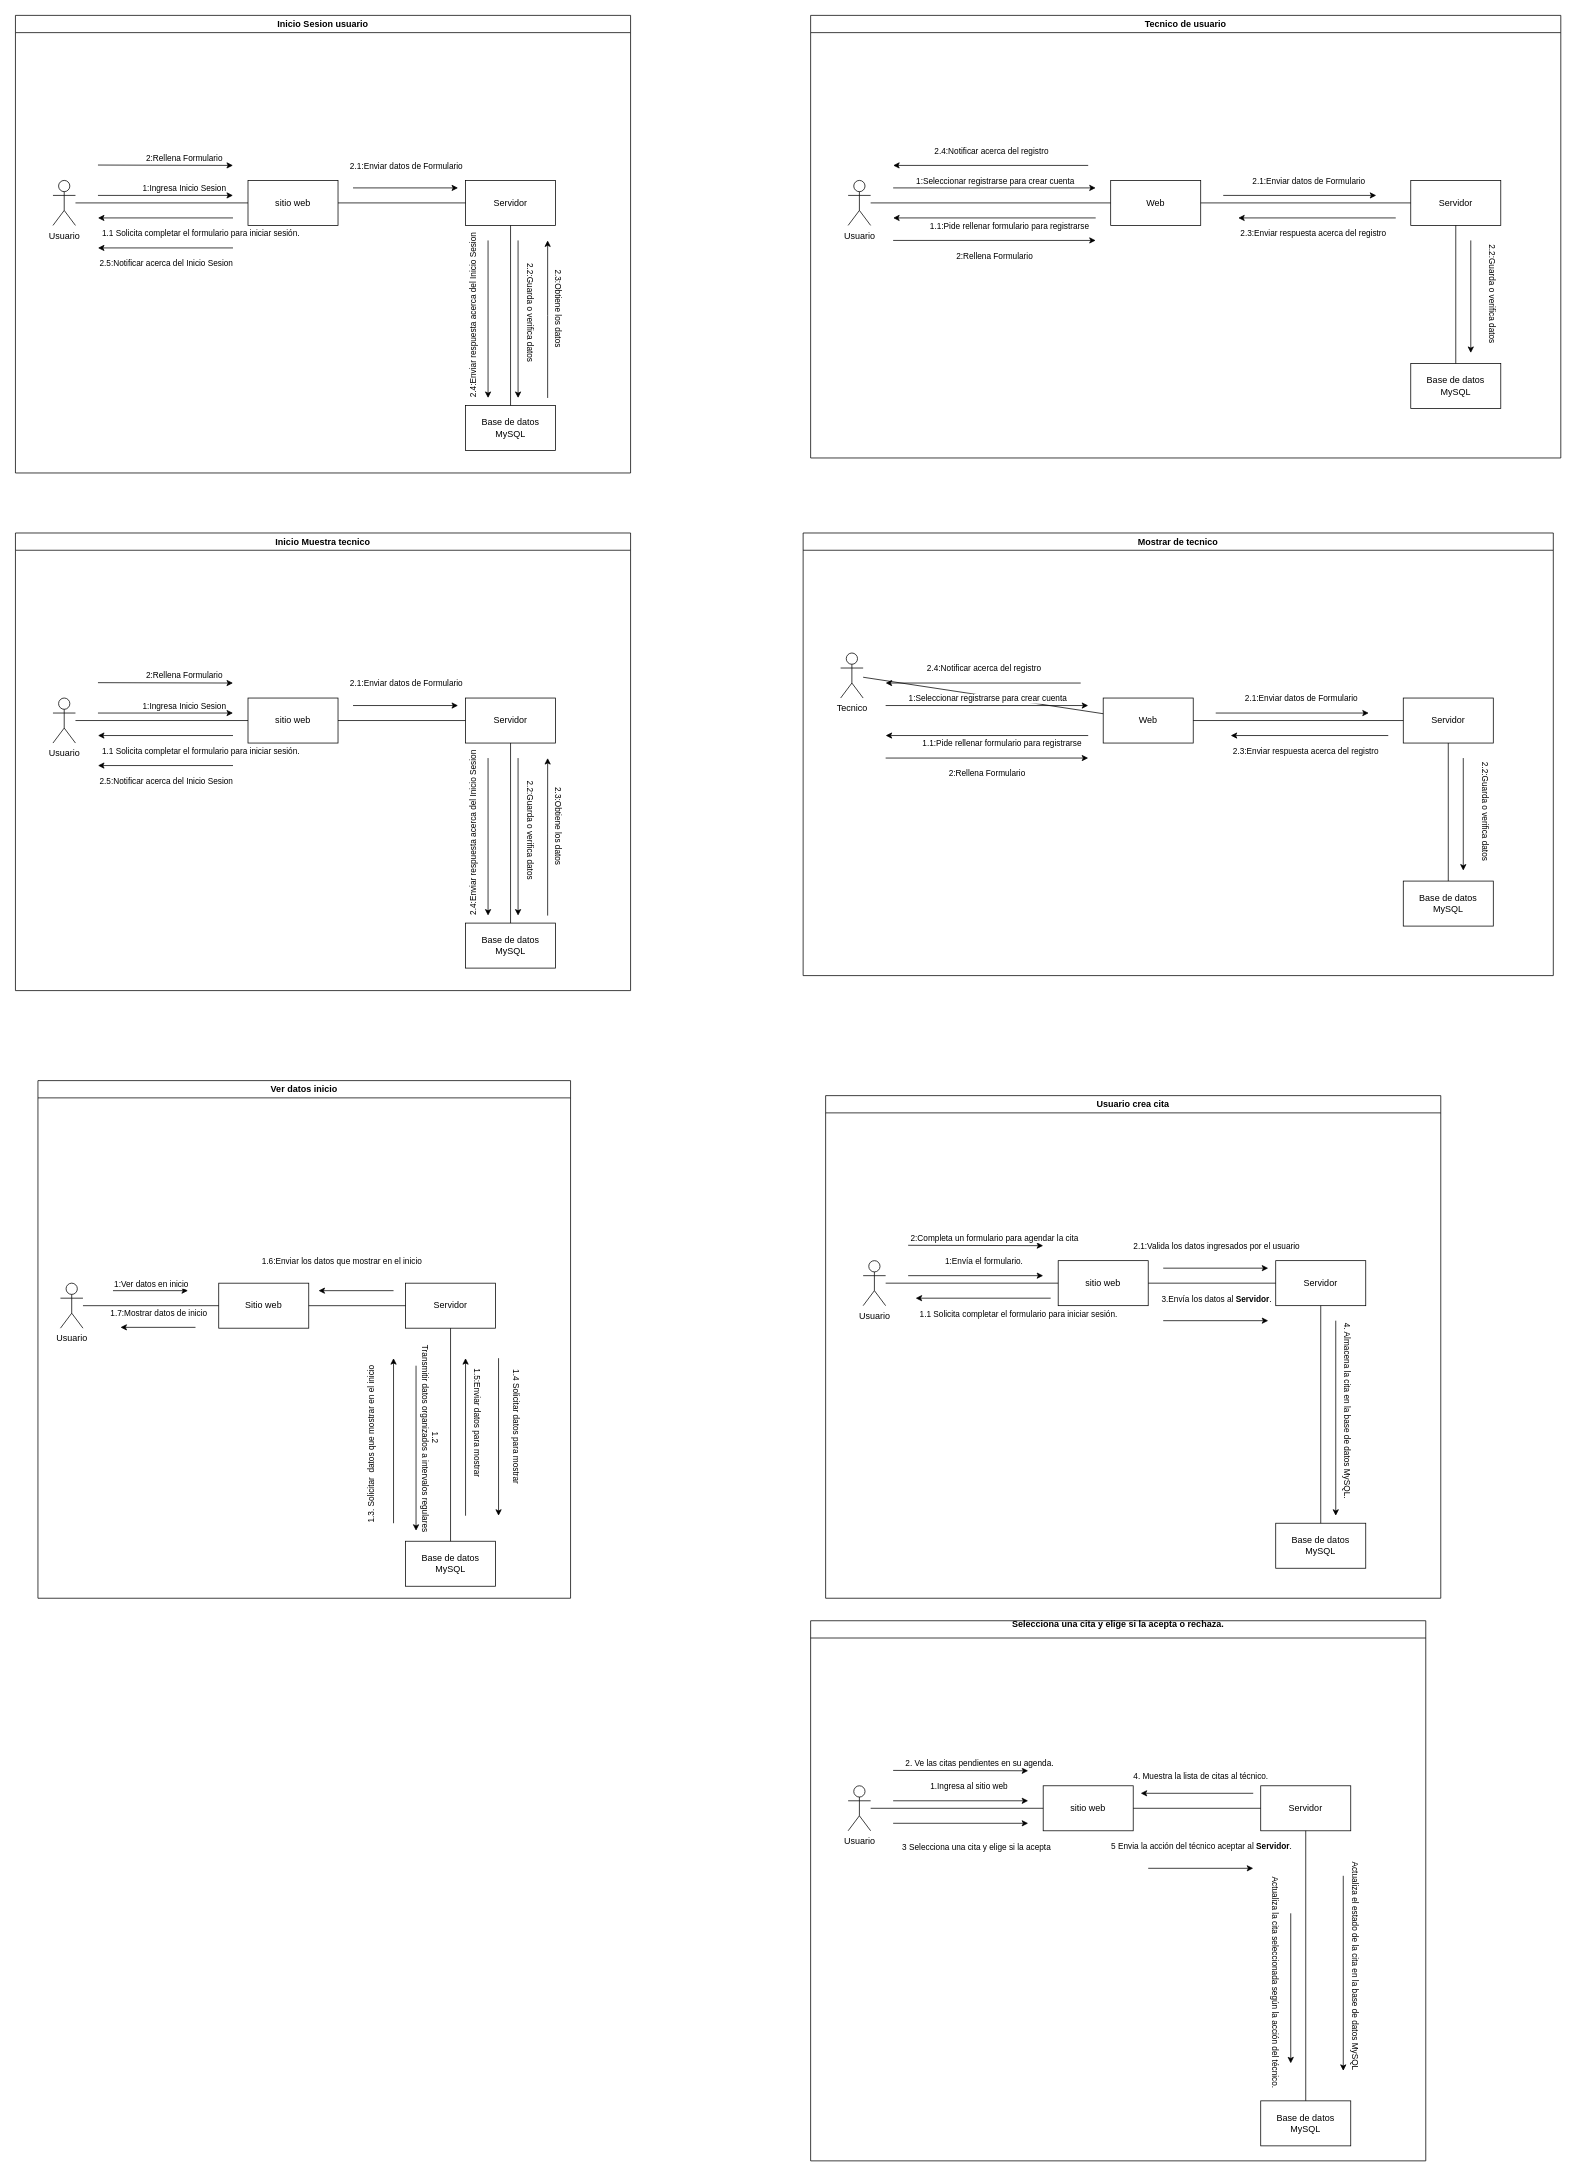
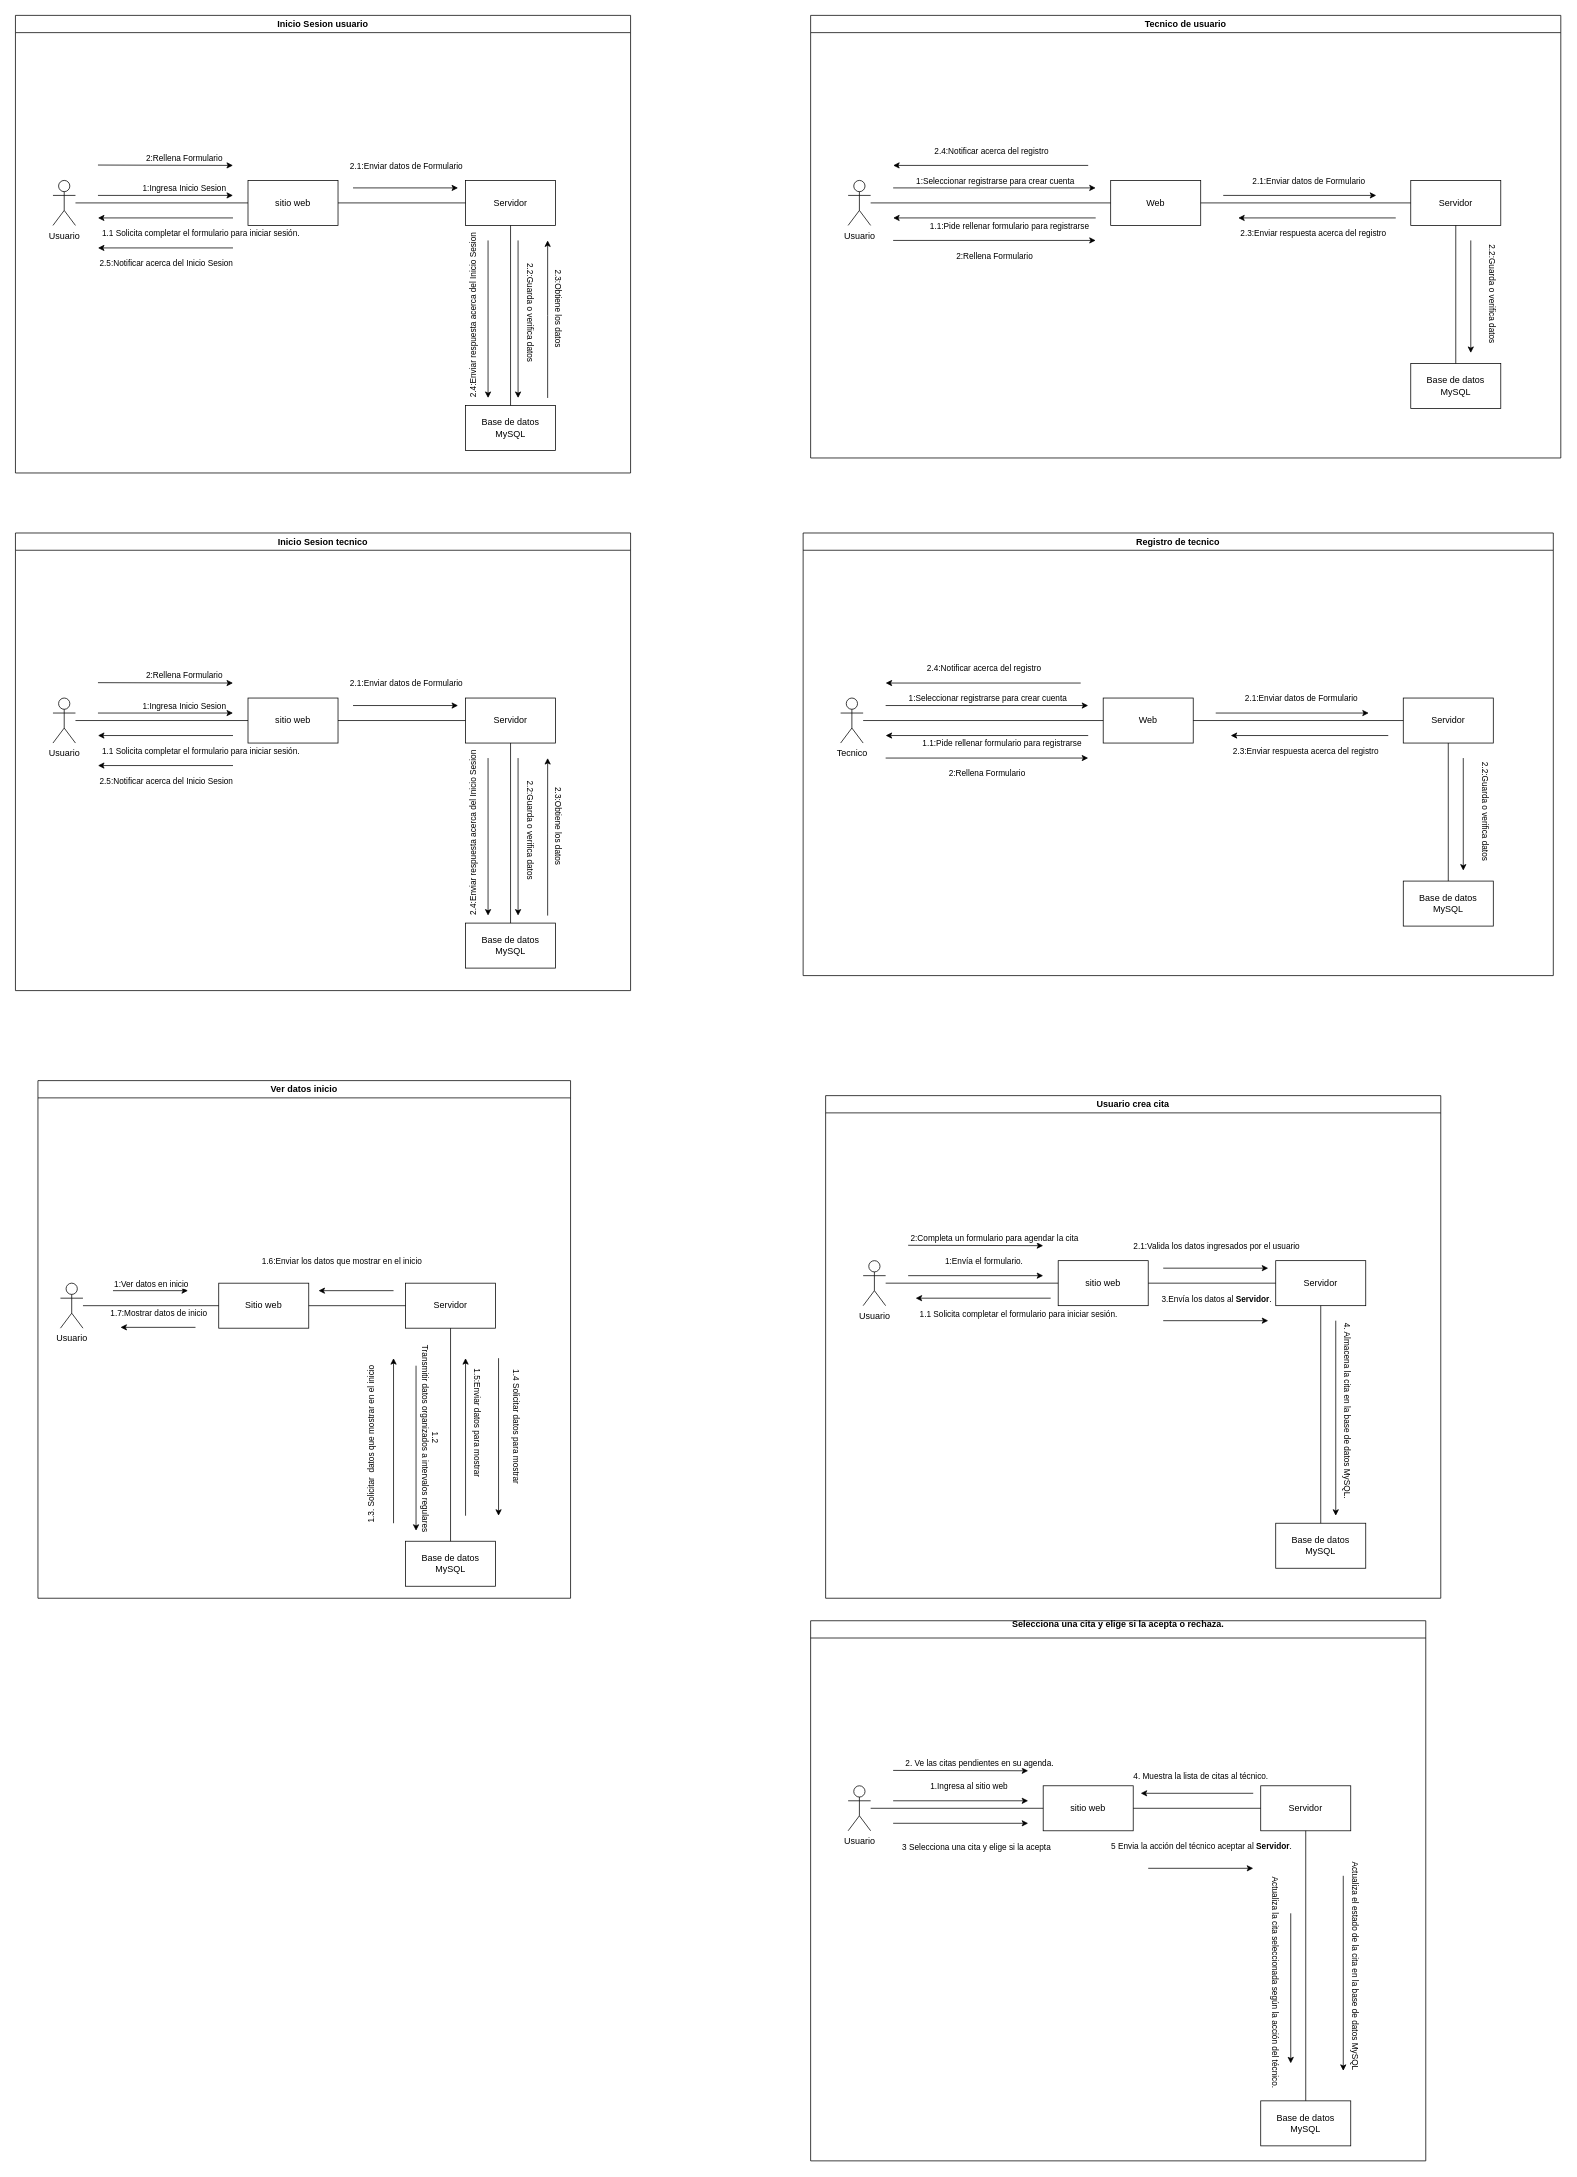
node "Inicio Muestra tecnico": label "Inicio Muestra tecnico" -> "Inicio Sesion tecnico"
node "Mostrar de tecnico": label "Mostrar de tecnico" -> "Registro de tecnico"
node "Tecnico": moved (852, 675) -> (852, 720)
